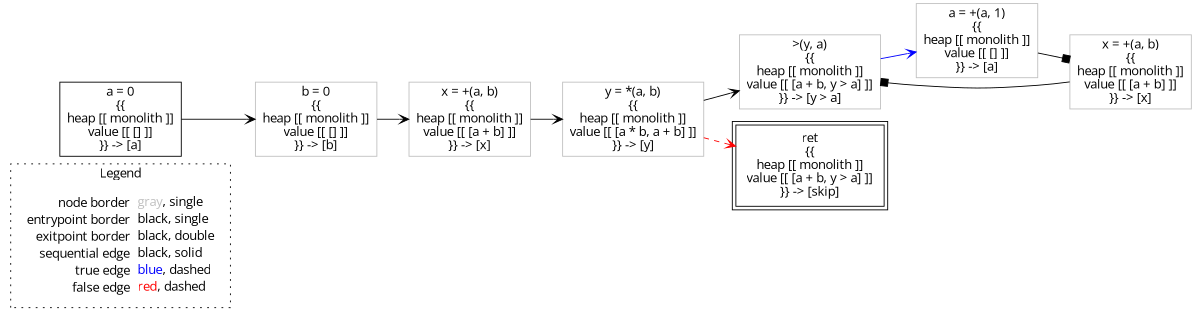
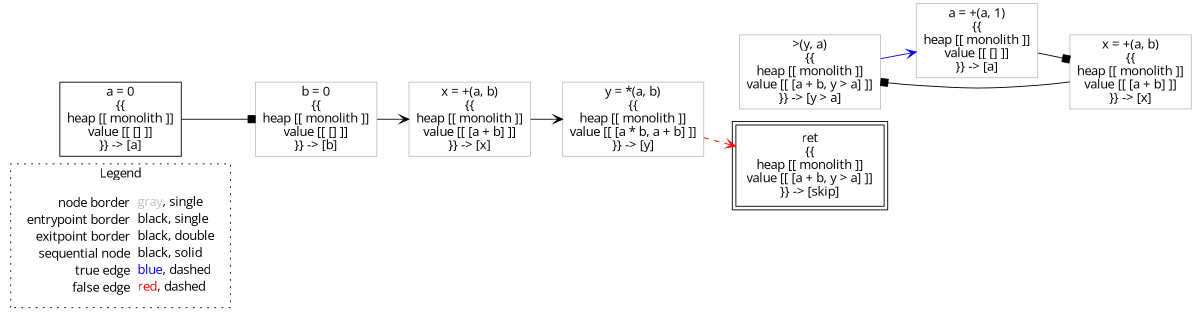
edge "y = *(a, b)" -> ">(y, a)": removed
edge "a = 0" -> "b = 0": arrowhead vee -> box
node "node border": text "sequential edge" -> "sequential node"
